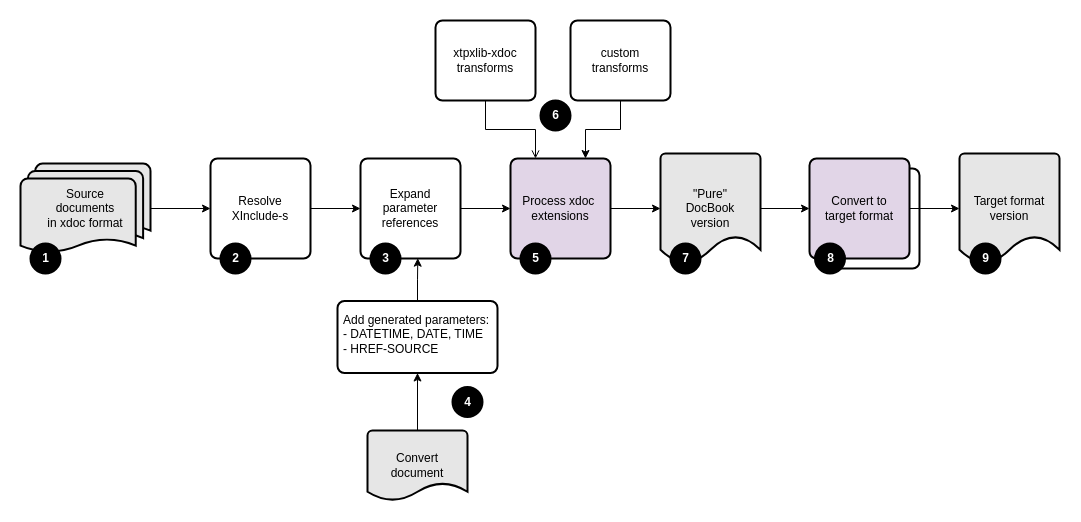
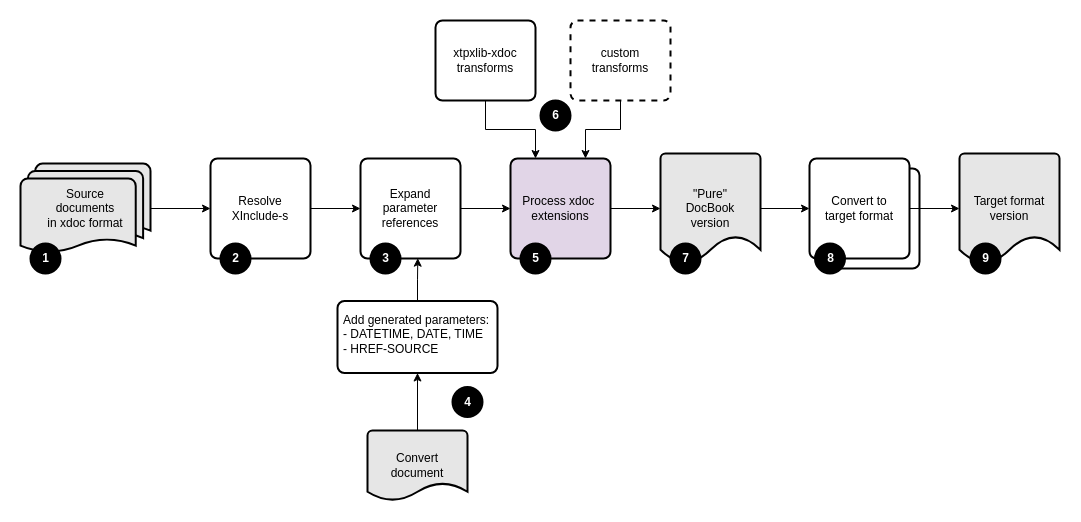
node "custom transforms": style solid -> dashed
edge "xtpxlib-xdoc transforms" -> "Process xdoc extensions": arrowhead open -> classic
node "Convert to target format": fillcolor #e1d5e7 -> #ffffff
